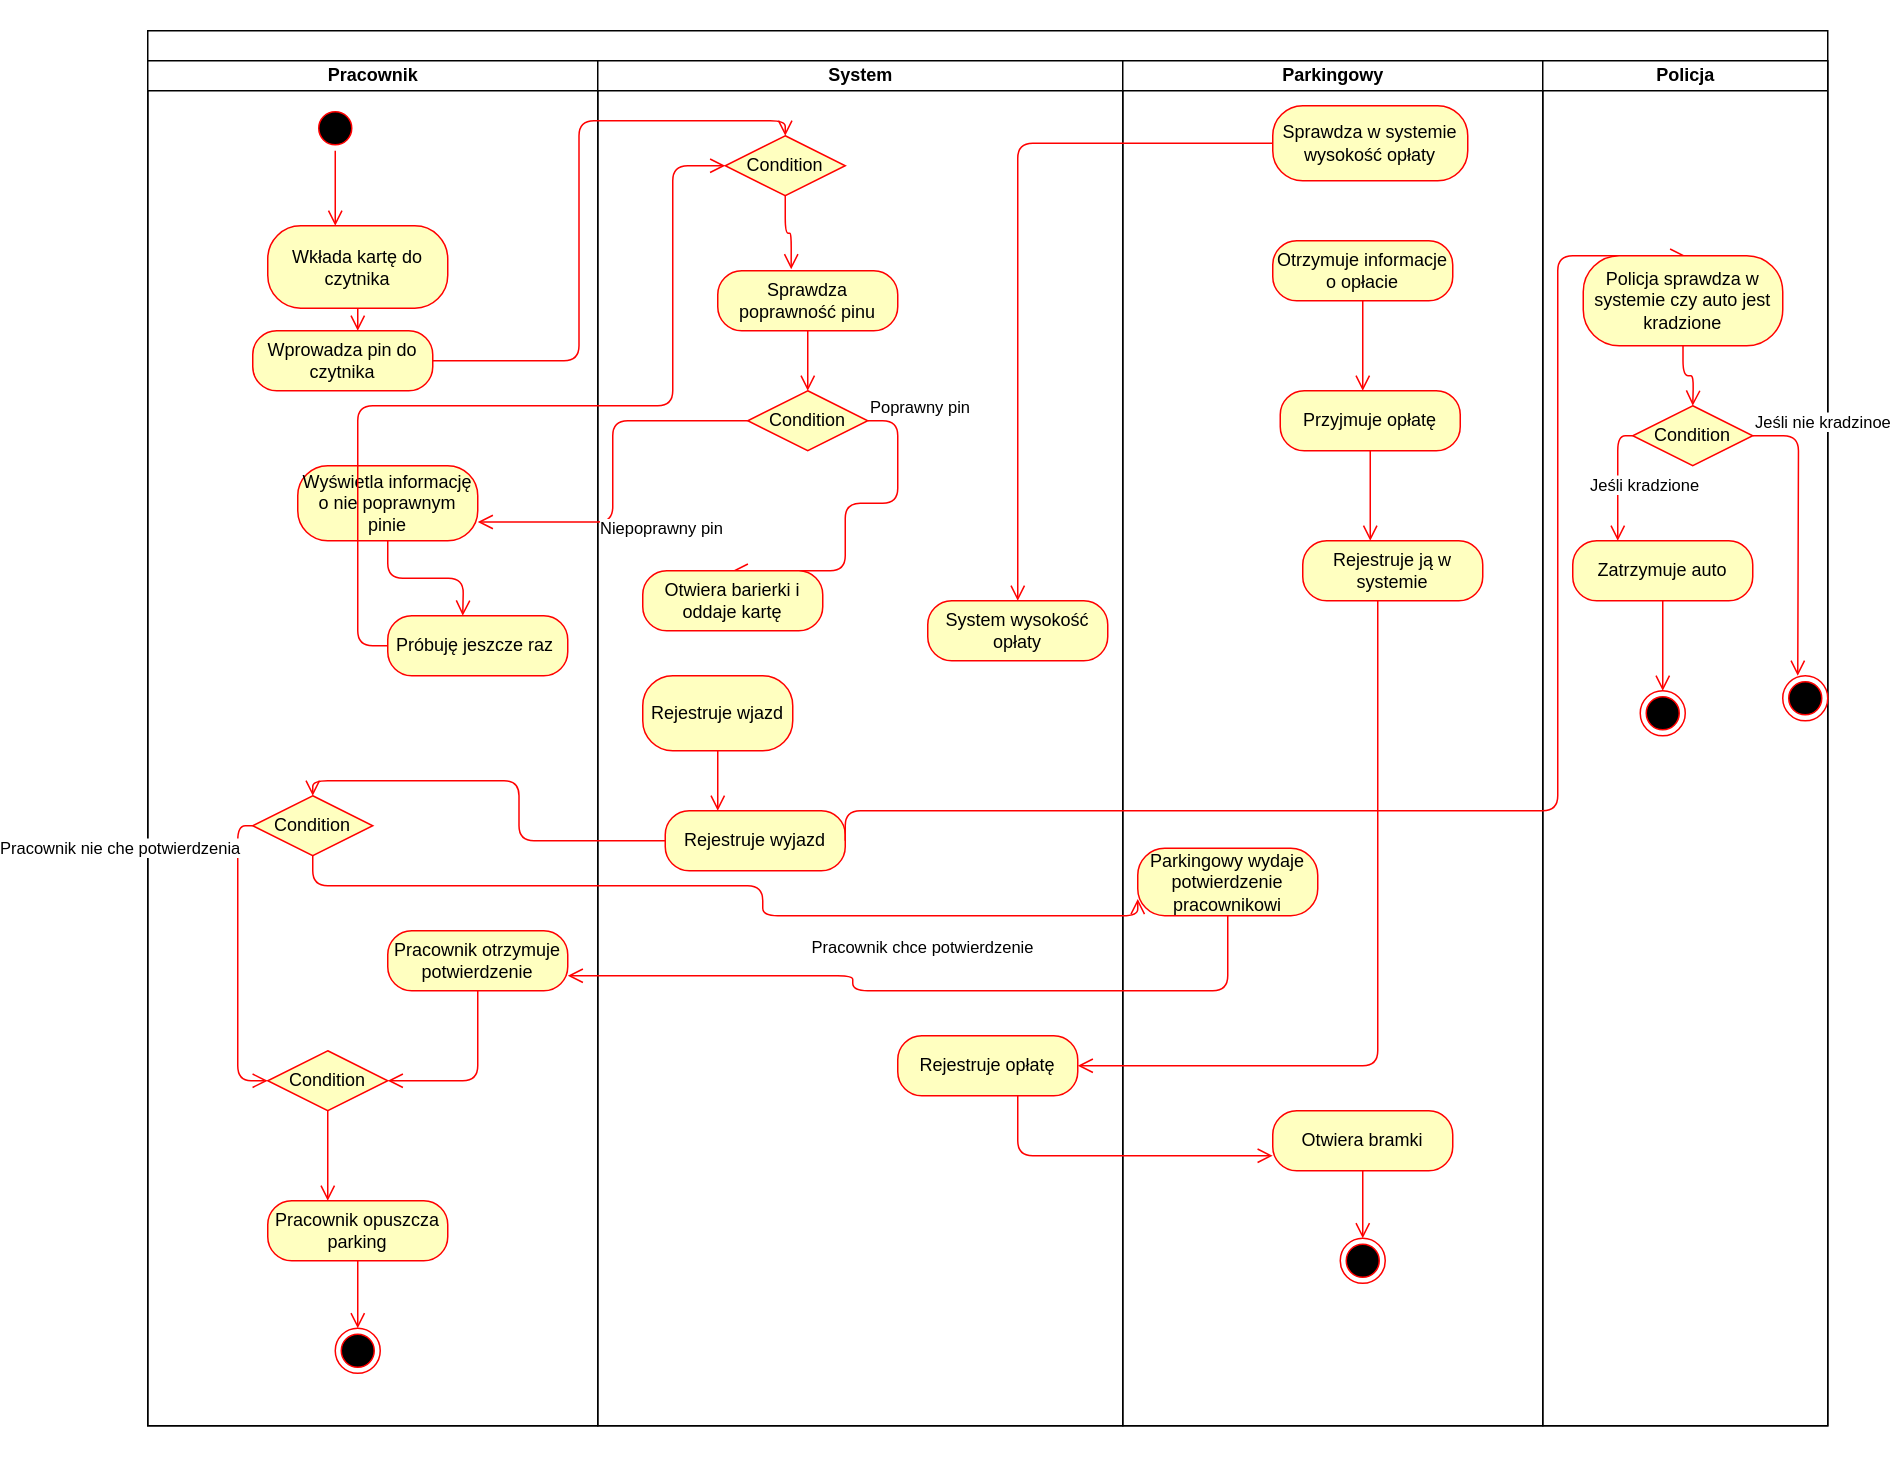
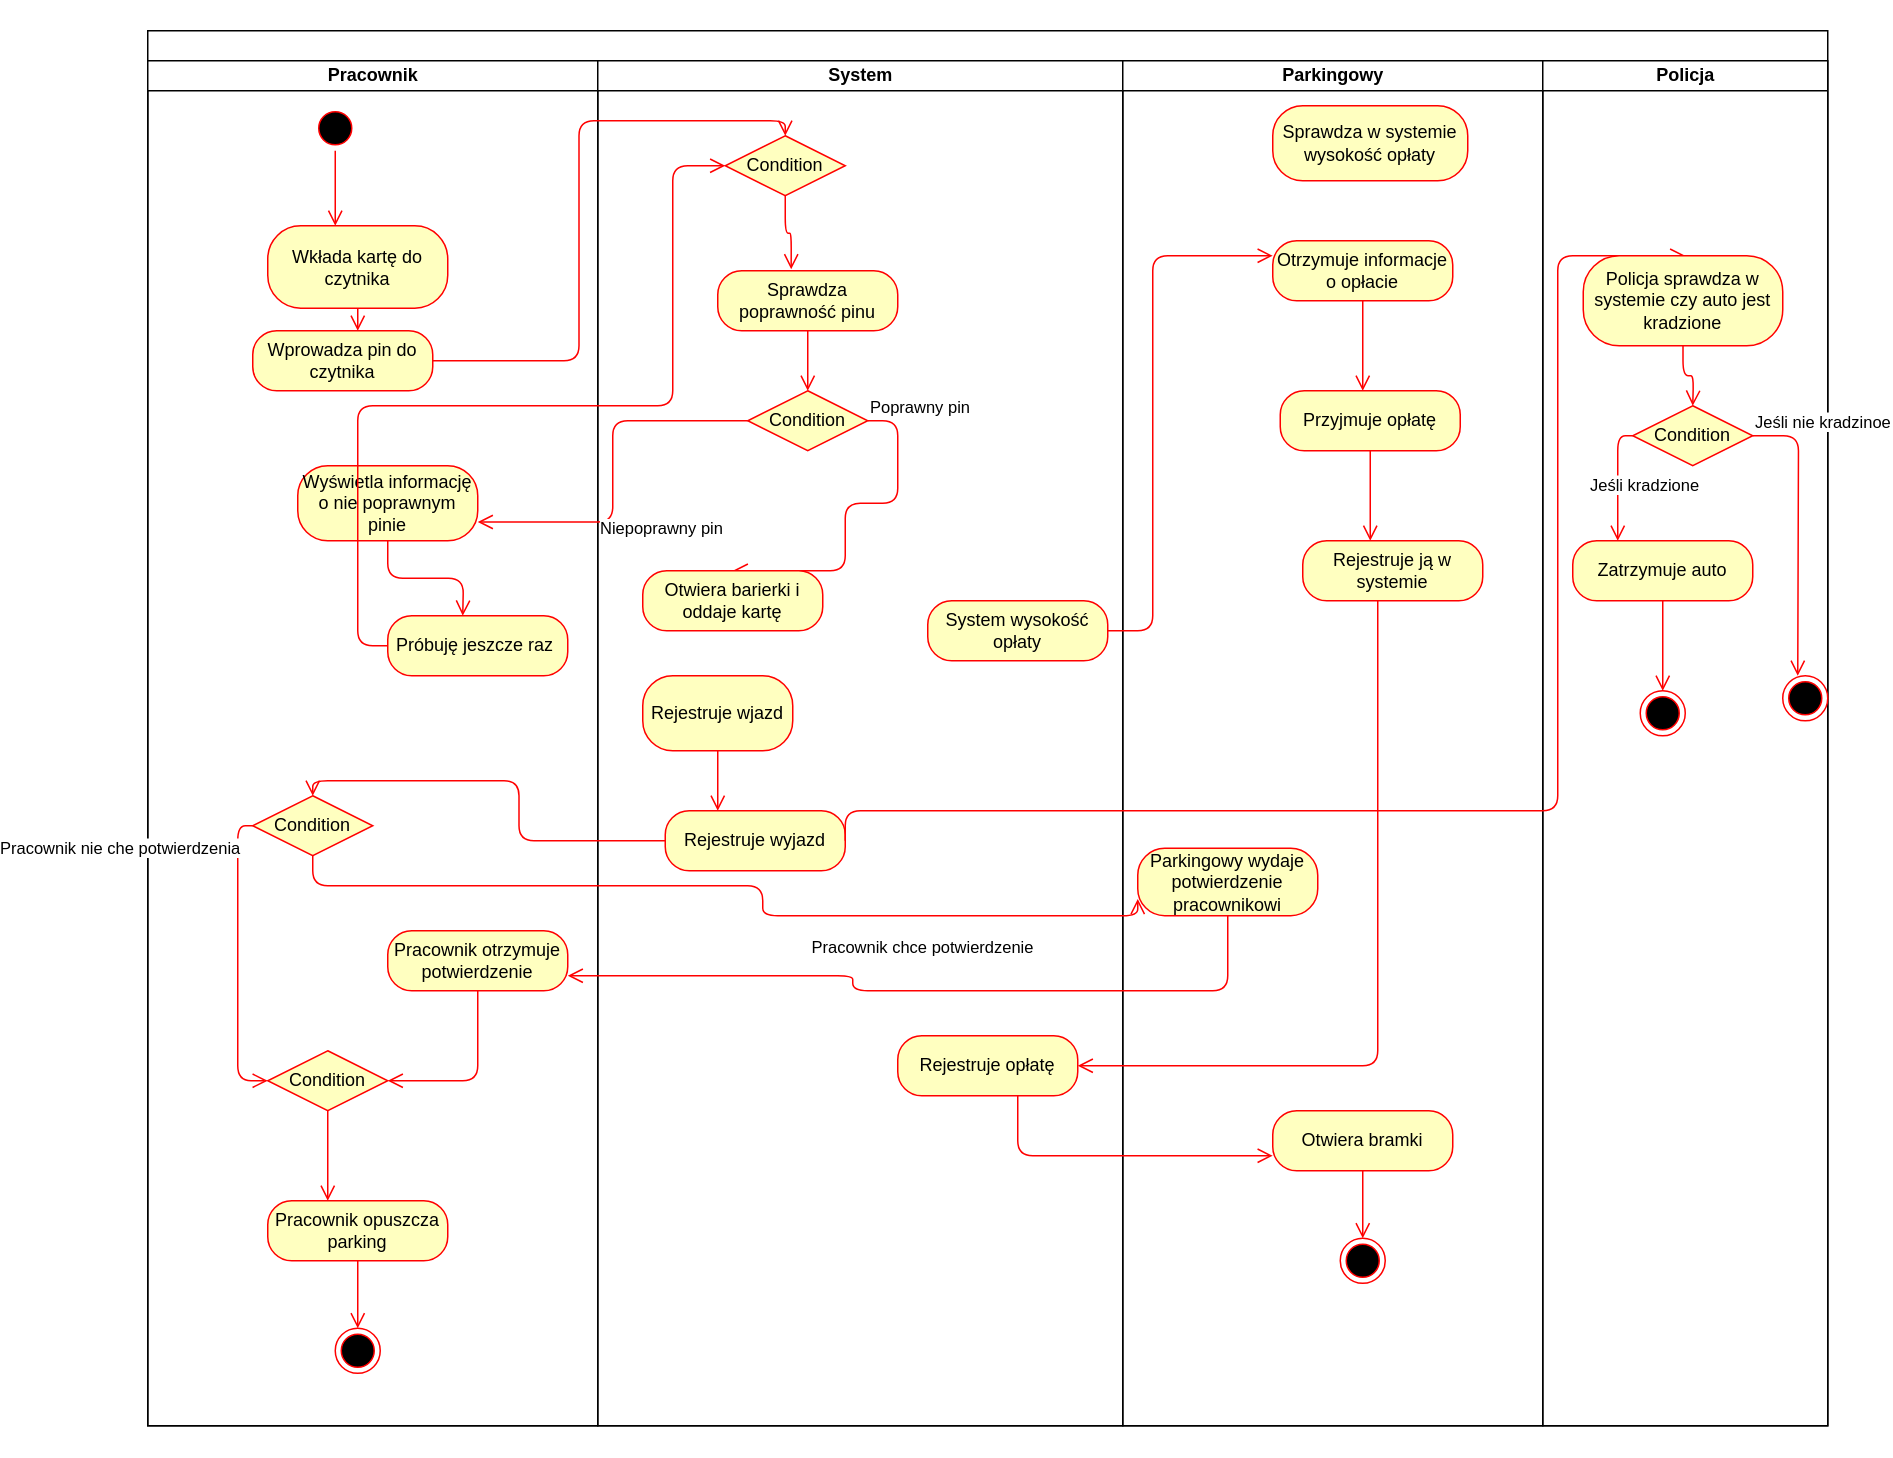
edge "Sprawdza w systemie wysokość opłaty" -> "System wysokość opłaty": removed
edge "System wysokość opłaty" -> "Otrzymuje informacje o opłacie": added
